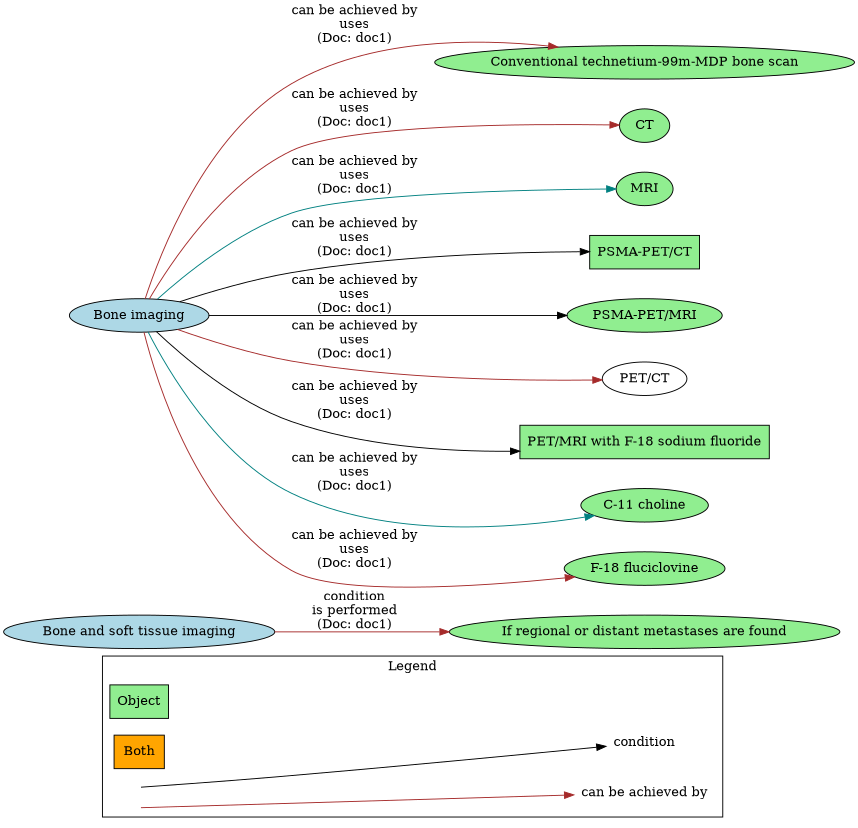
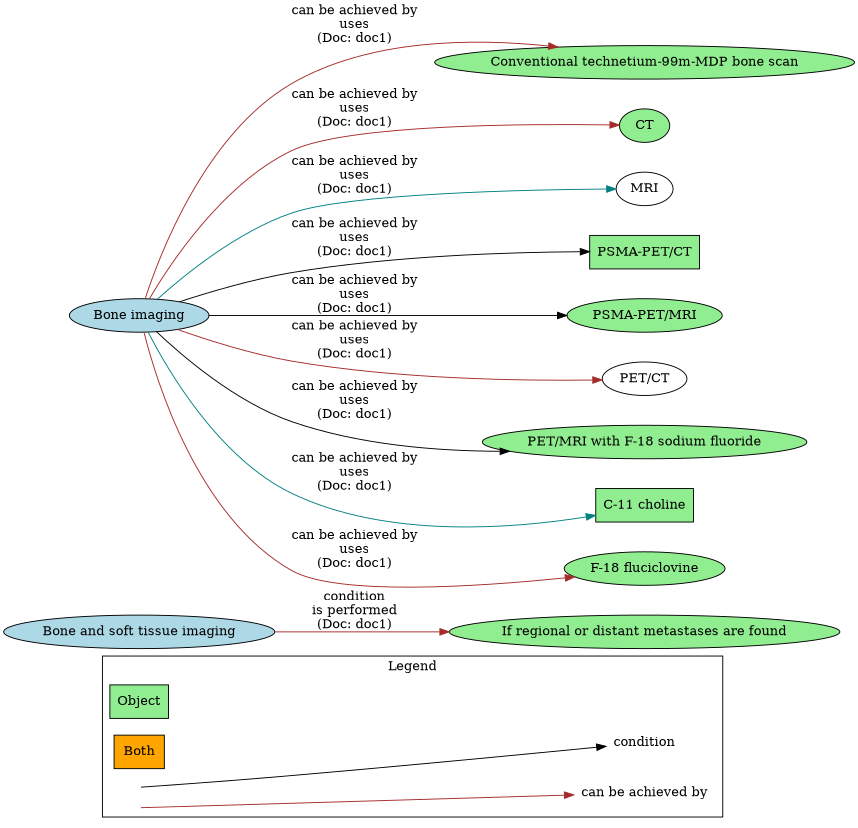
node "MRI": fillcolor #90ee90 -> white
node "PET/MRI with F-18 sodium fluoride": shape box -> ellipse
node "C-11 choline": shape ellipse -> box
